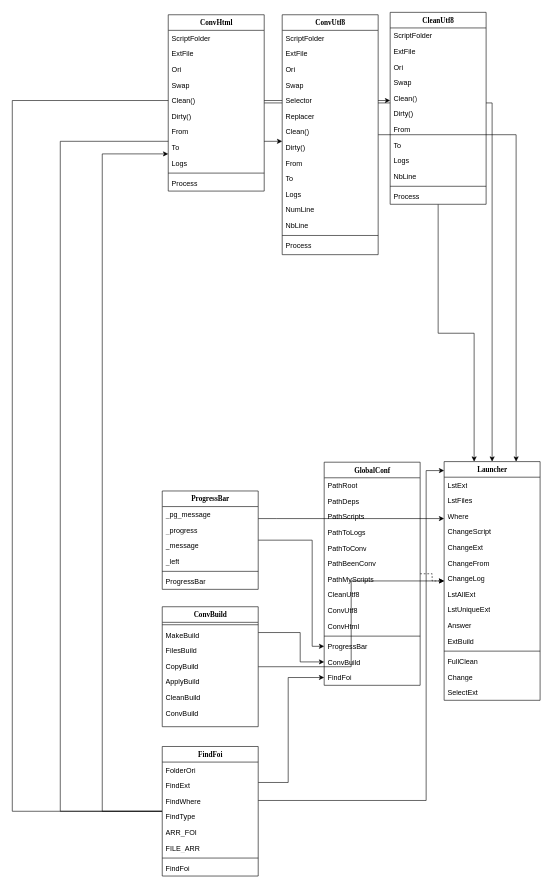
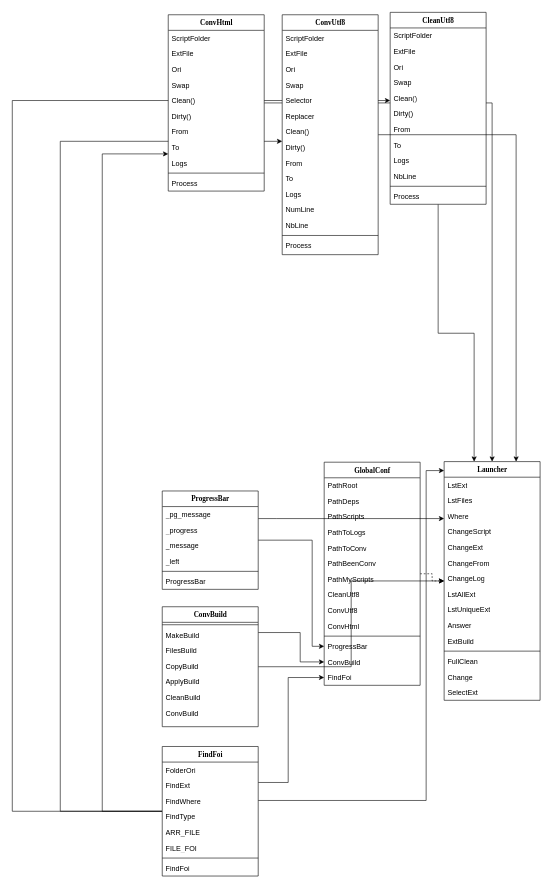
node "ARR_FOI": label "ARR_FOI" -> "ARR_FILE"
node "FILE_ARR": label "FILE_ARR" -> "FILE_FOI"
